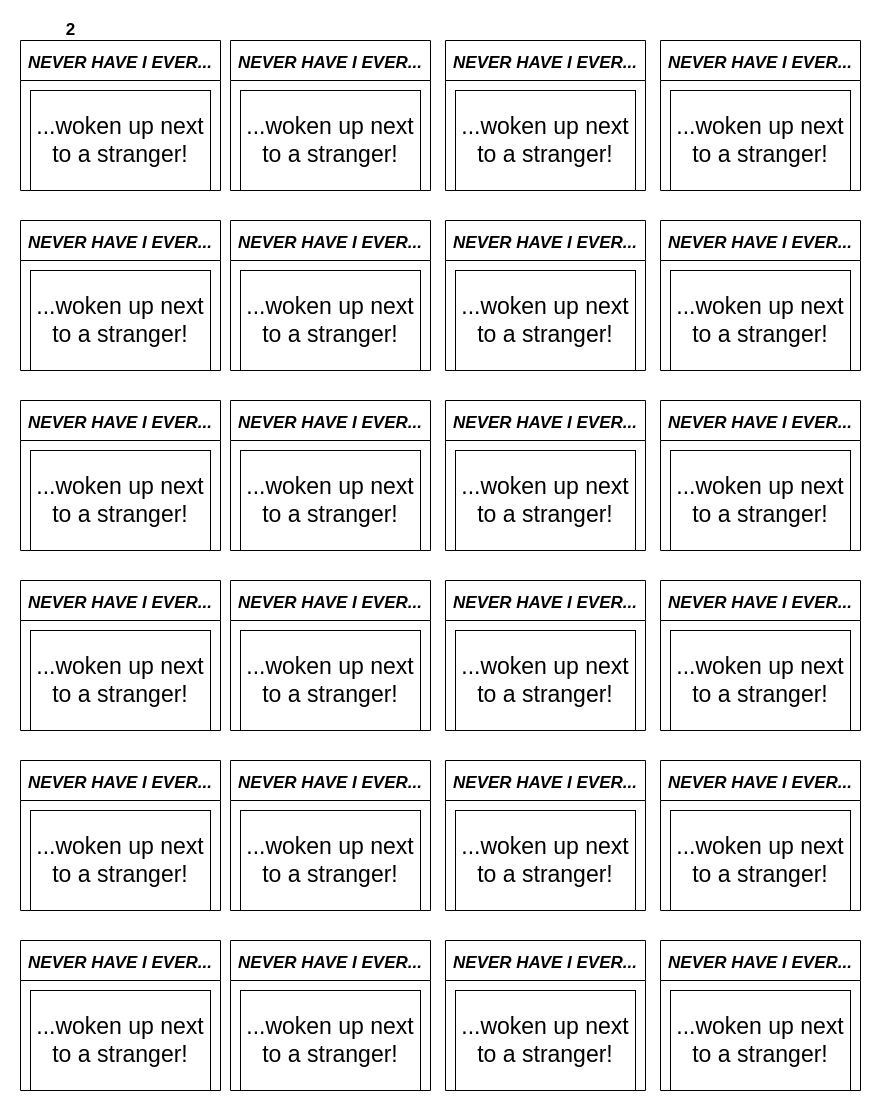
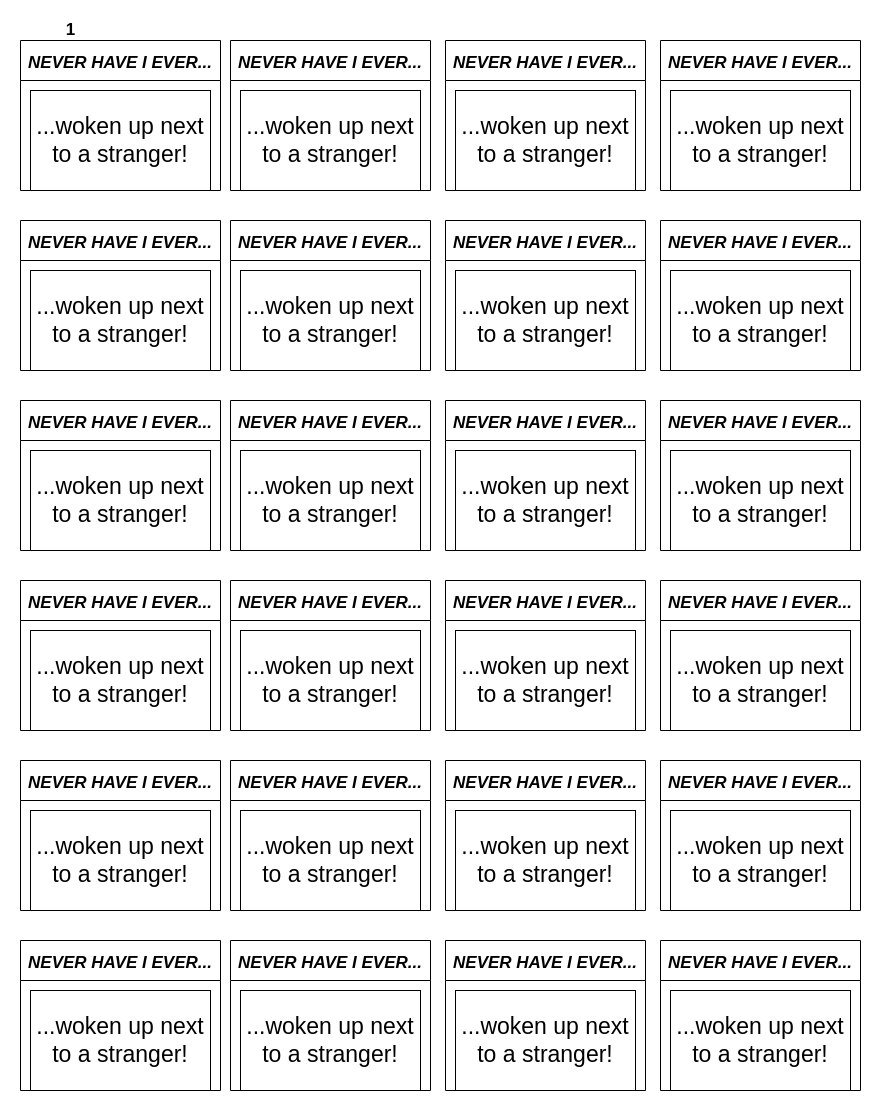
node "2": label "2" -> "1"
